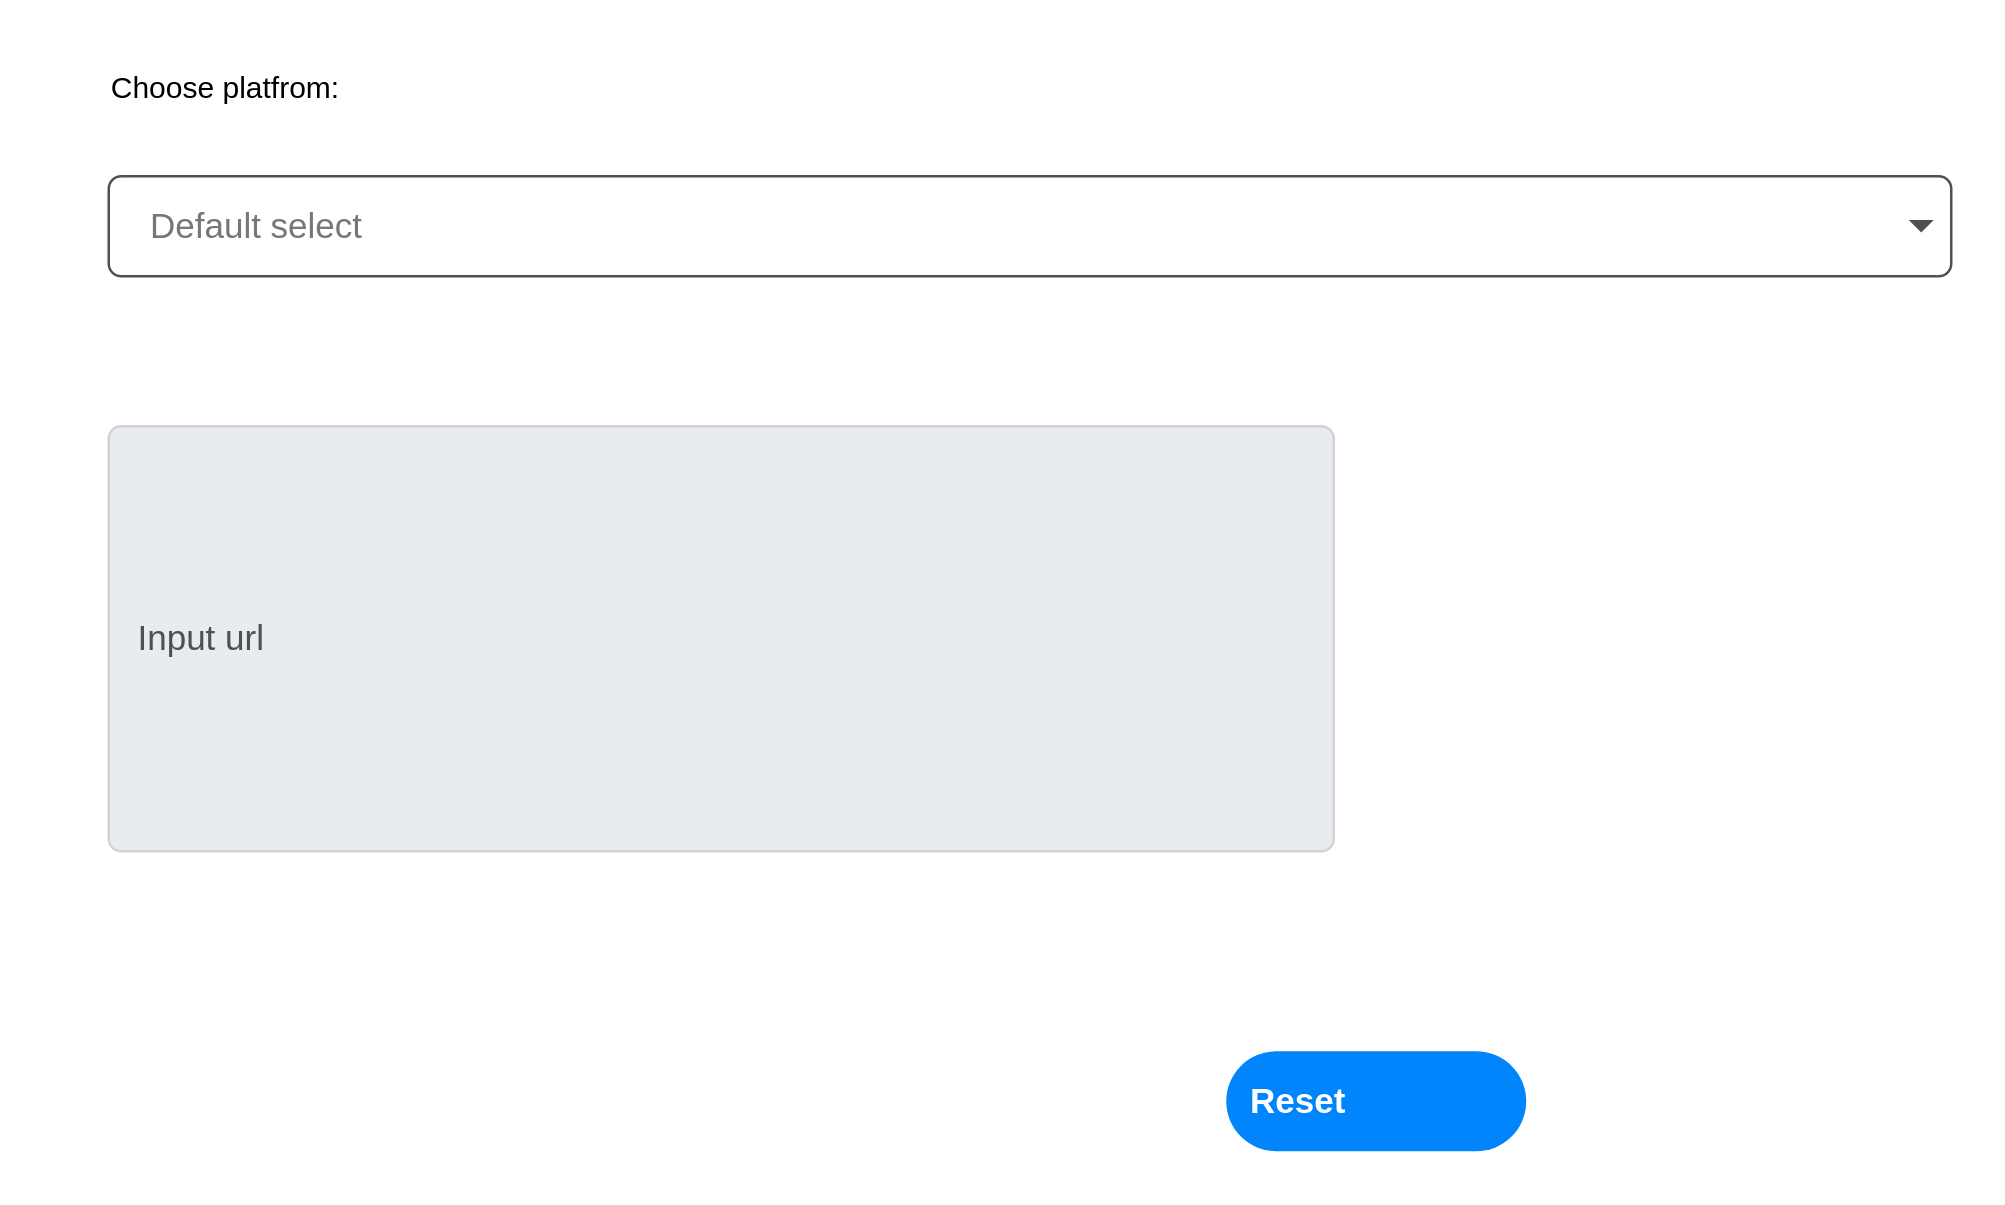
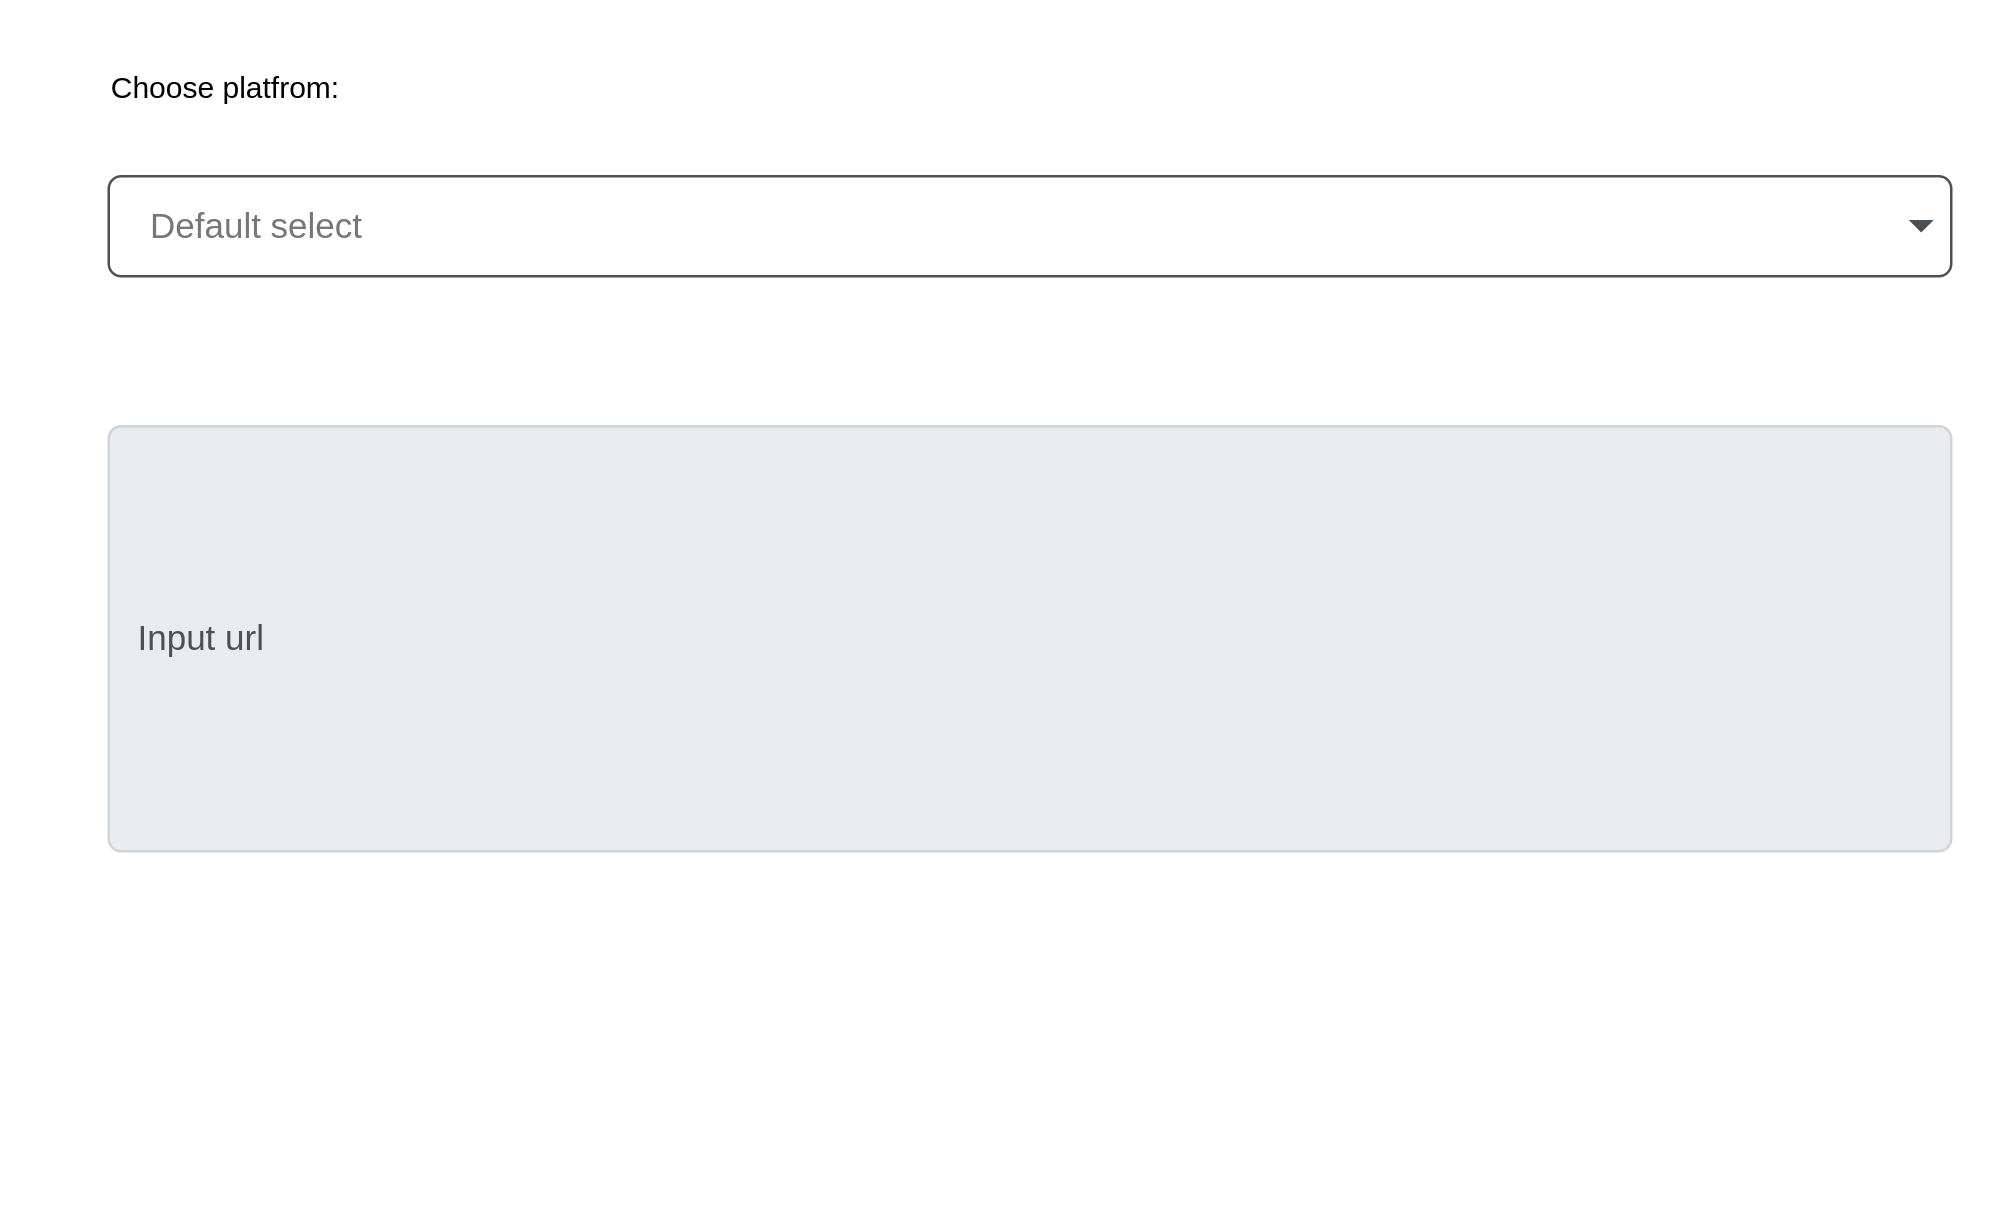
node "Input url": size 1225x425 -> 1843x425
node "Reset": removed
